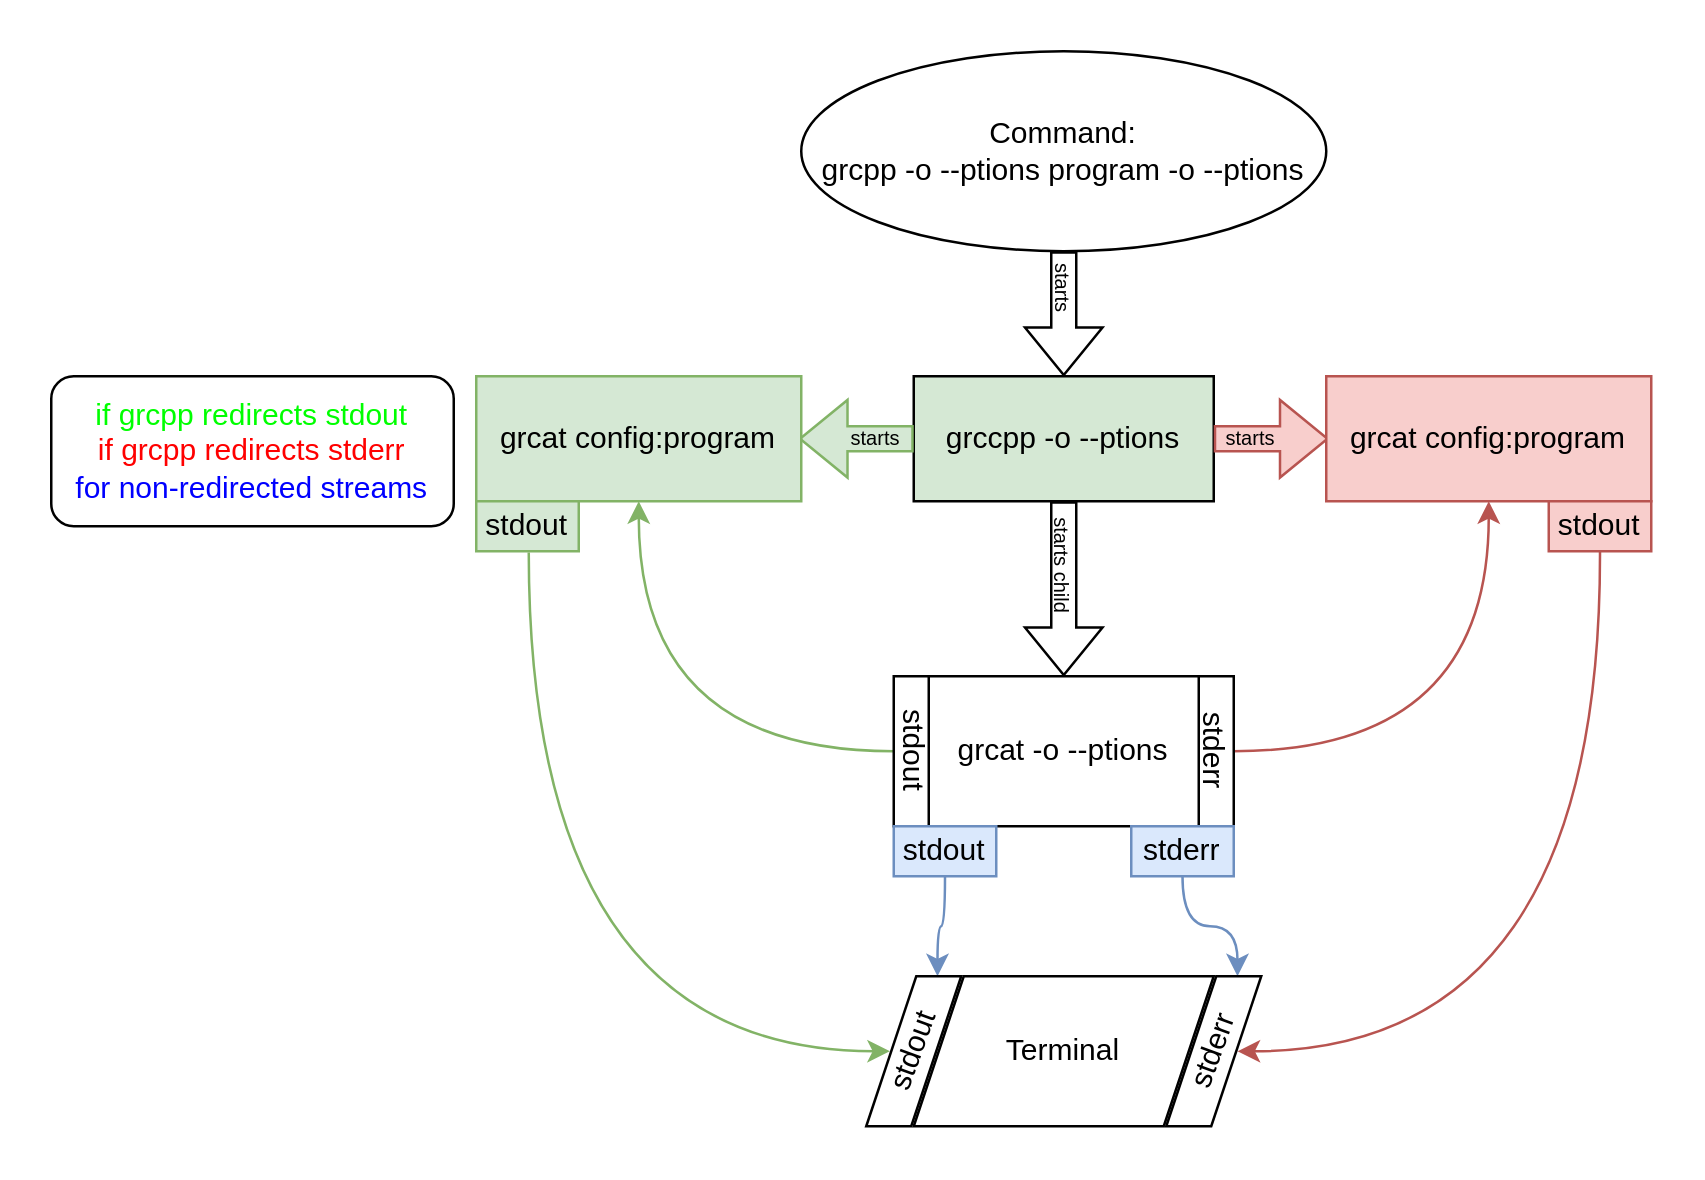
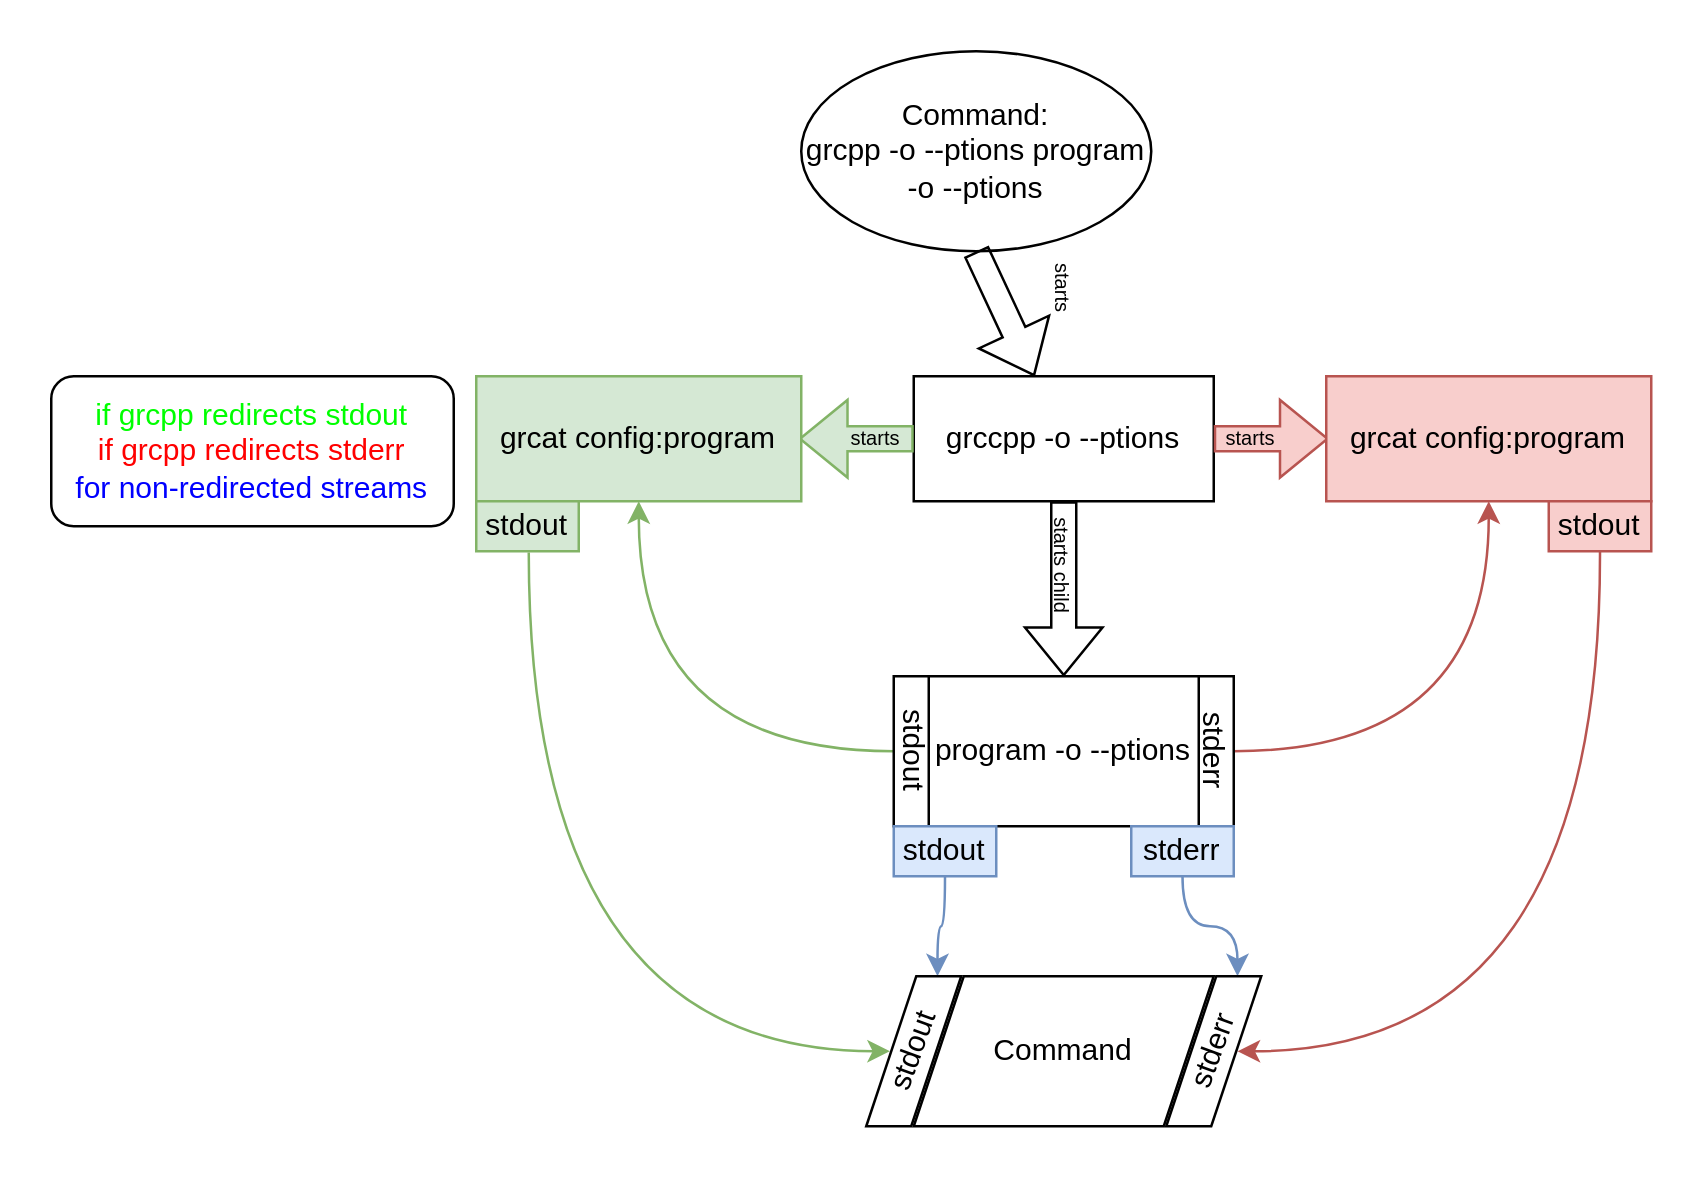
node "Command: grcpp -o --ptions program -o --ptions": size 525x200 -> 350x200
node "grccpp -o --ptions": fillcolor #d5e8d4 -> #ffffff
node "grcat -o --ptions": label "grcat -o --ptions" -> "program -o --ptions"
node "Terminal": label "Terminal" -> "Command"
